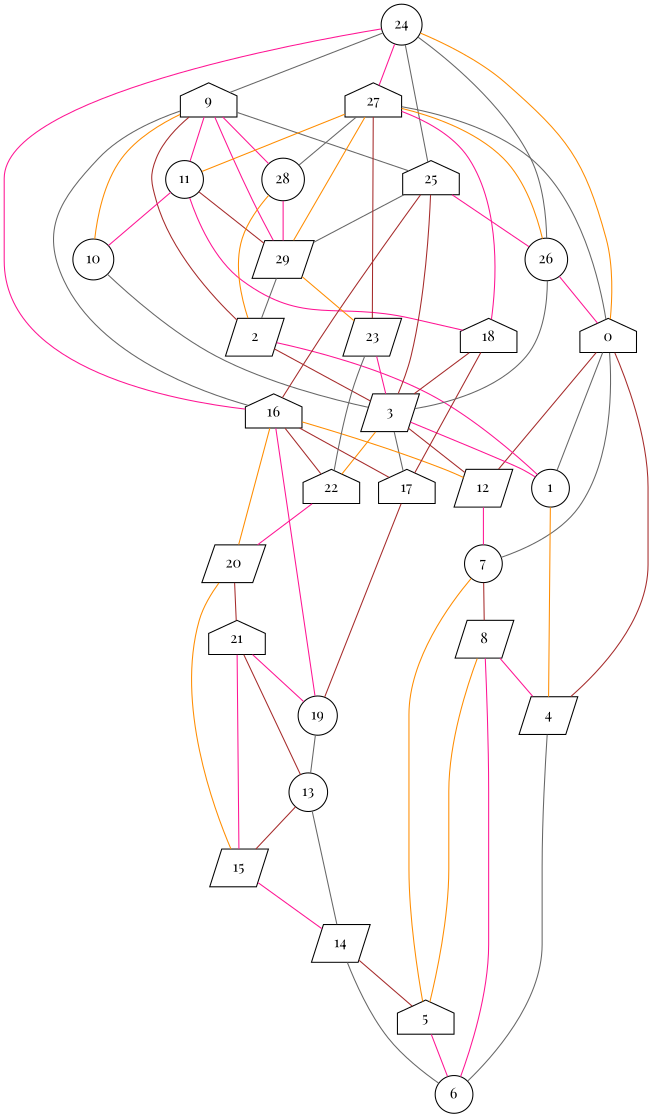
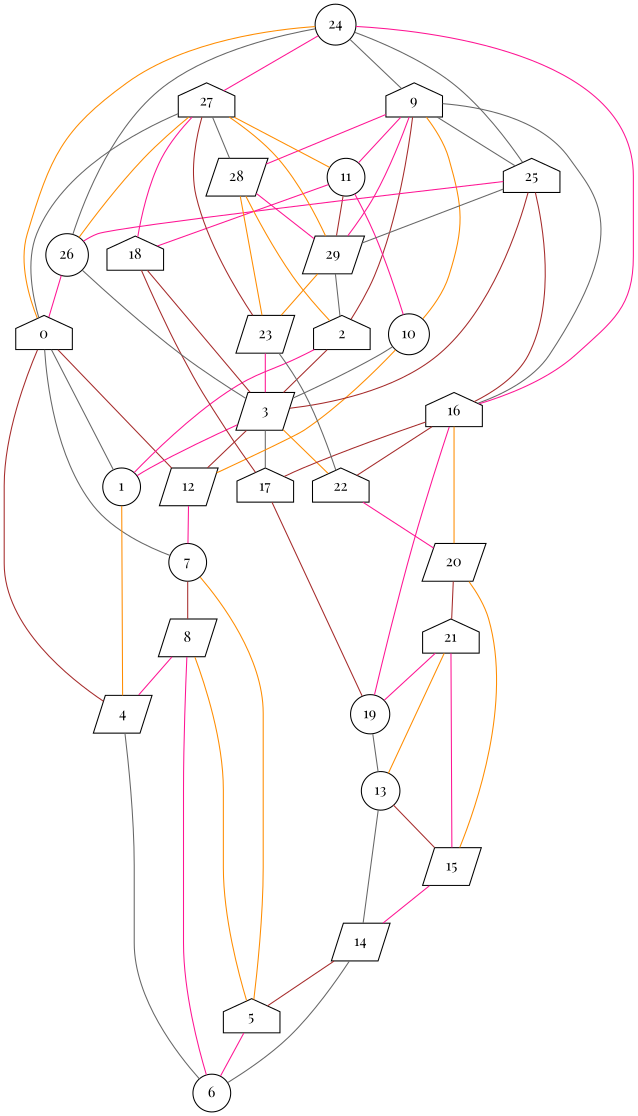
node "28": shape circle -> parallelogram
edge "28" -- "23": added
node "2": shape parallelogram -> house
edge "16" -- "12": now "10" -- "12"
edge "21" -- "13": color brown -> darkorange
